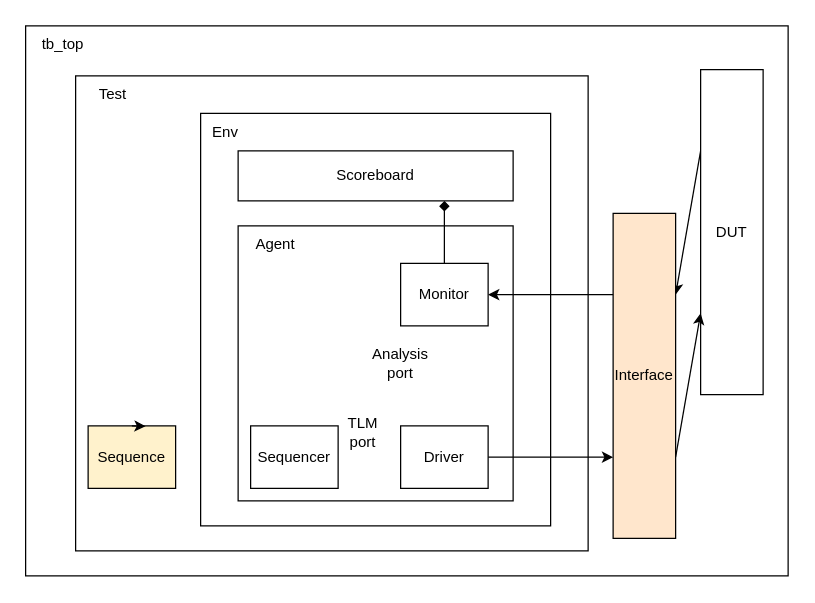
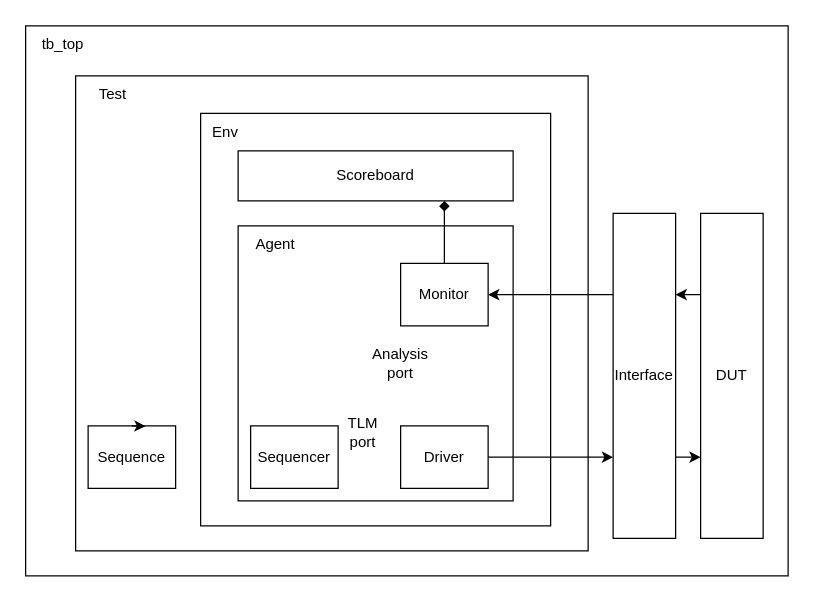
node "DUT": moved (732, 232) -> (732, 376)
node "Interface": fillcolor #ffe6cc -> #ffffff
node "Sequence": fillcolor #fff2cc -> #ffffff
